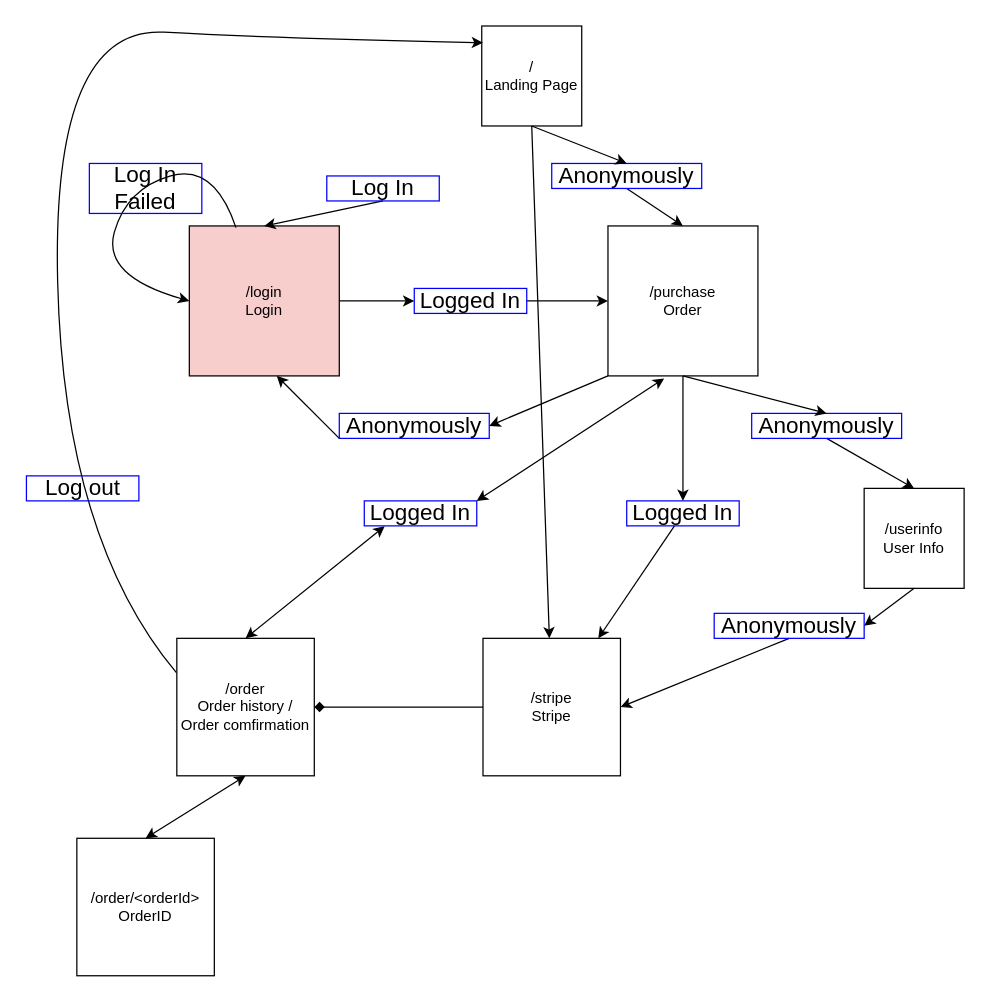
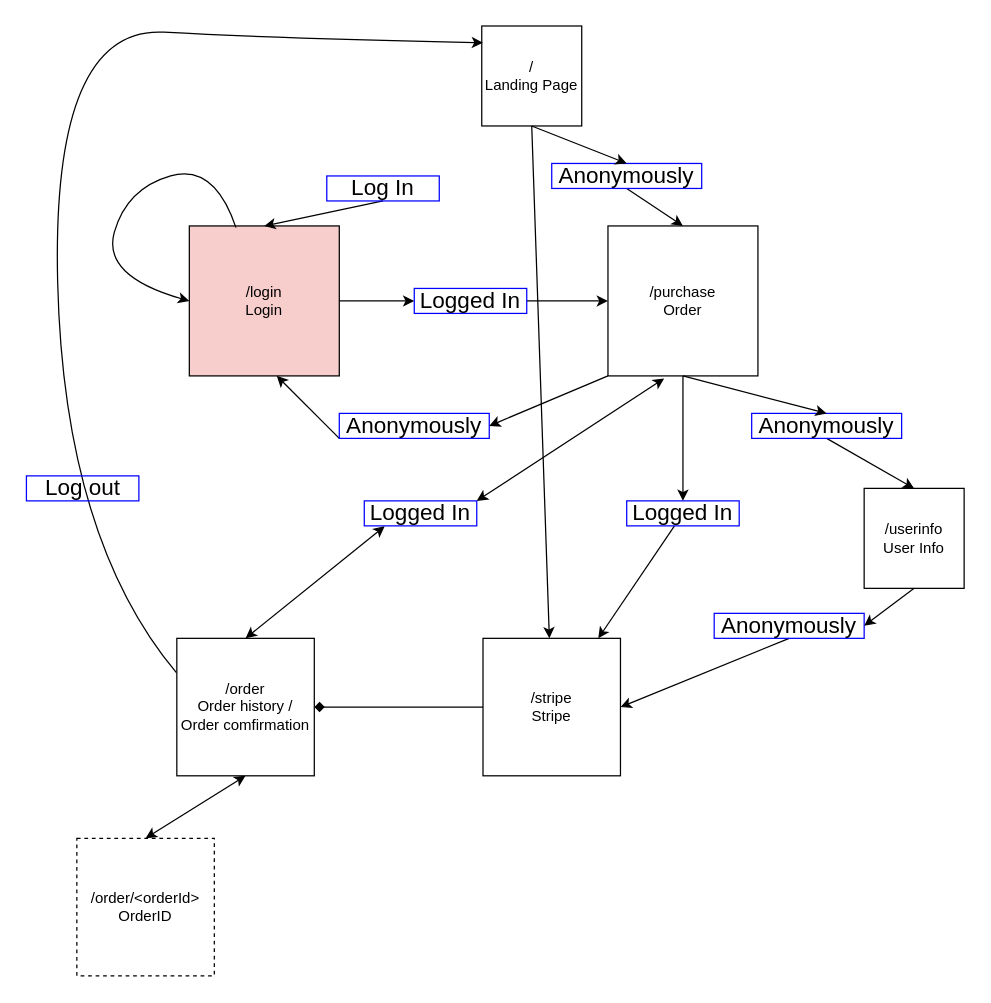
node "Log In Failed": removed
node "/order/<orderId> OrderID": style solid -> dashed
